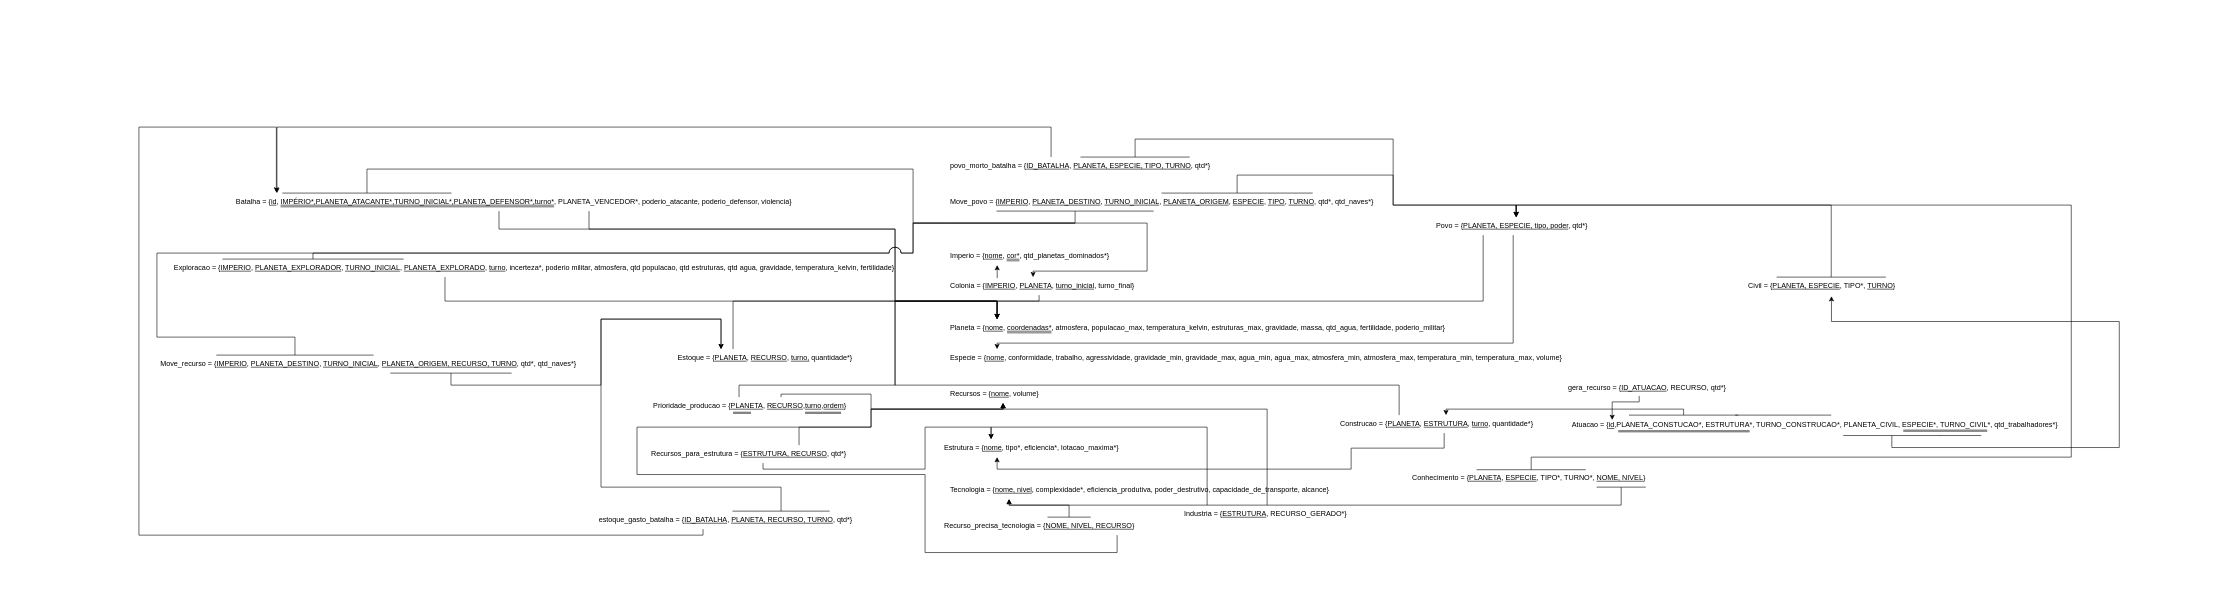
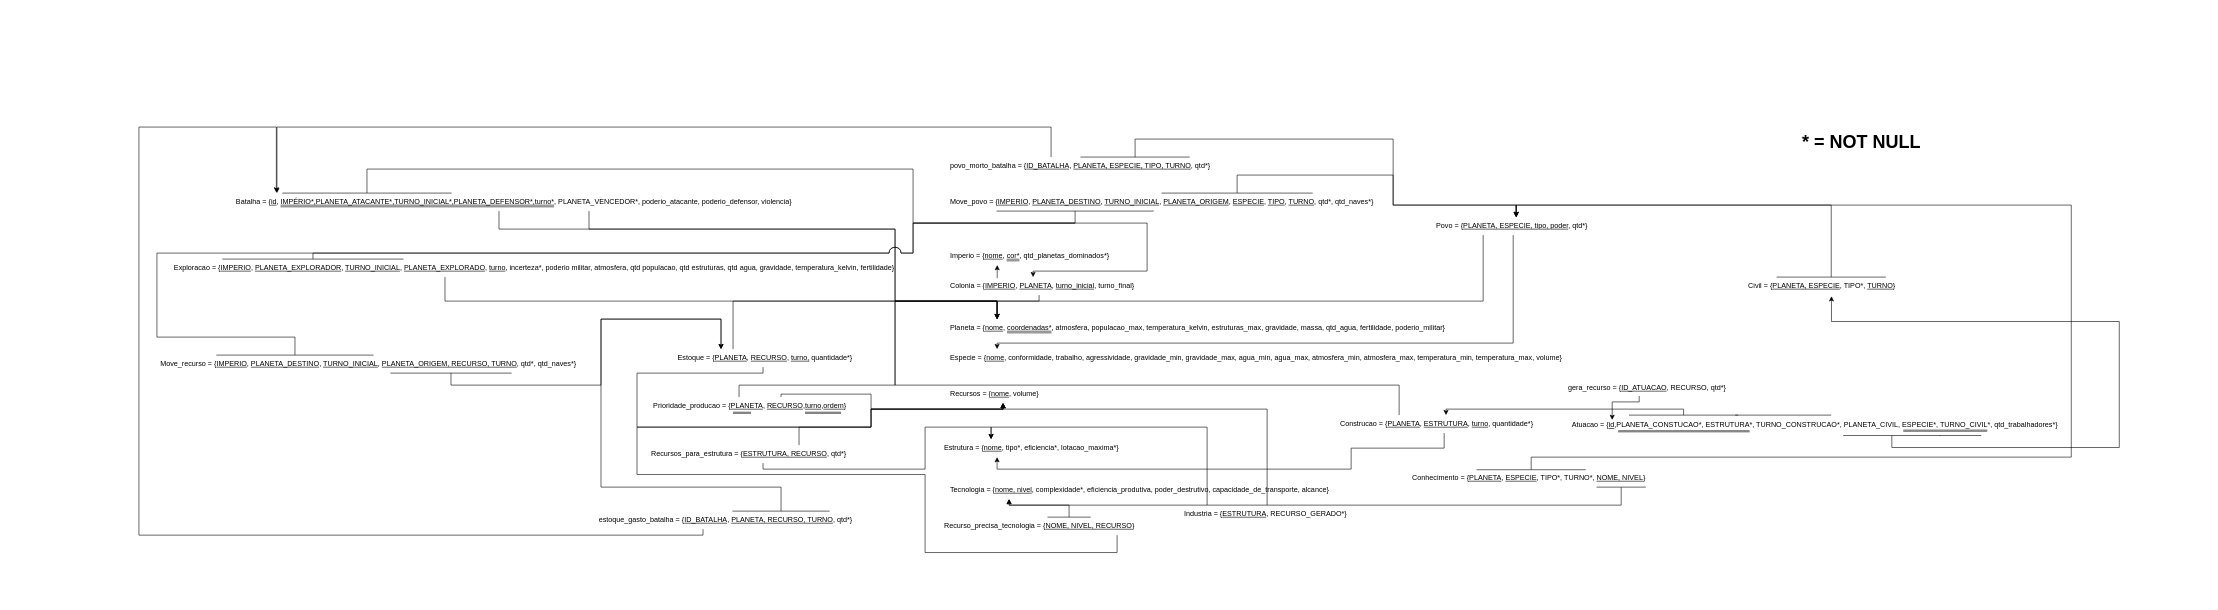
node "* = NOT NULL": added
edge "Estoque = {PLANETA, RECURSO, turno, quantidade*}" -> "Recursos = {nome, volume}": added
